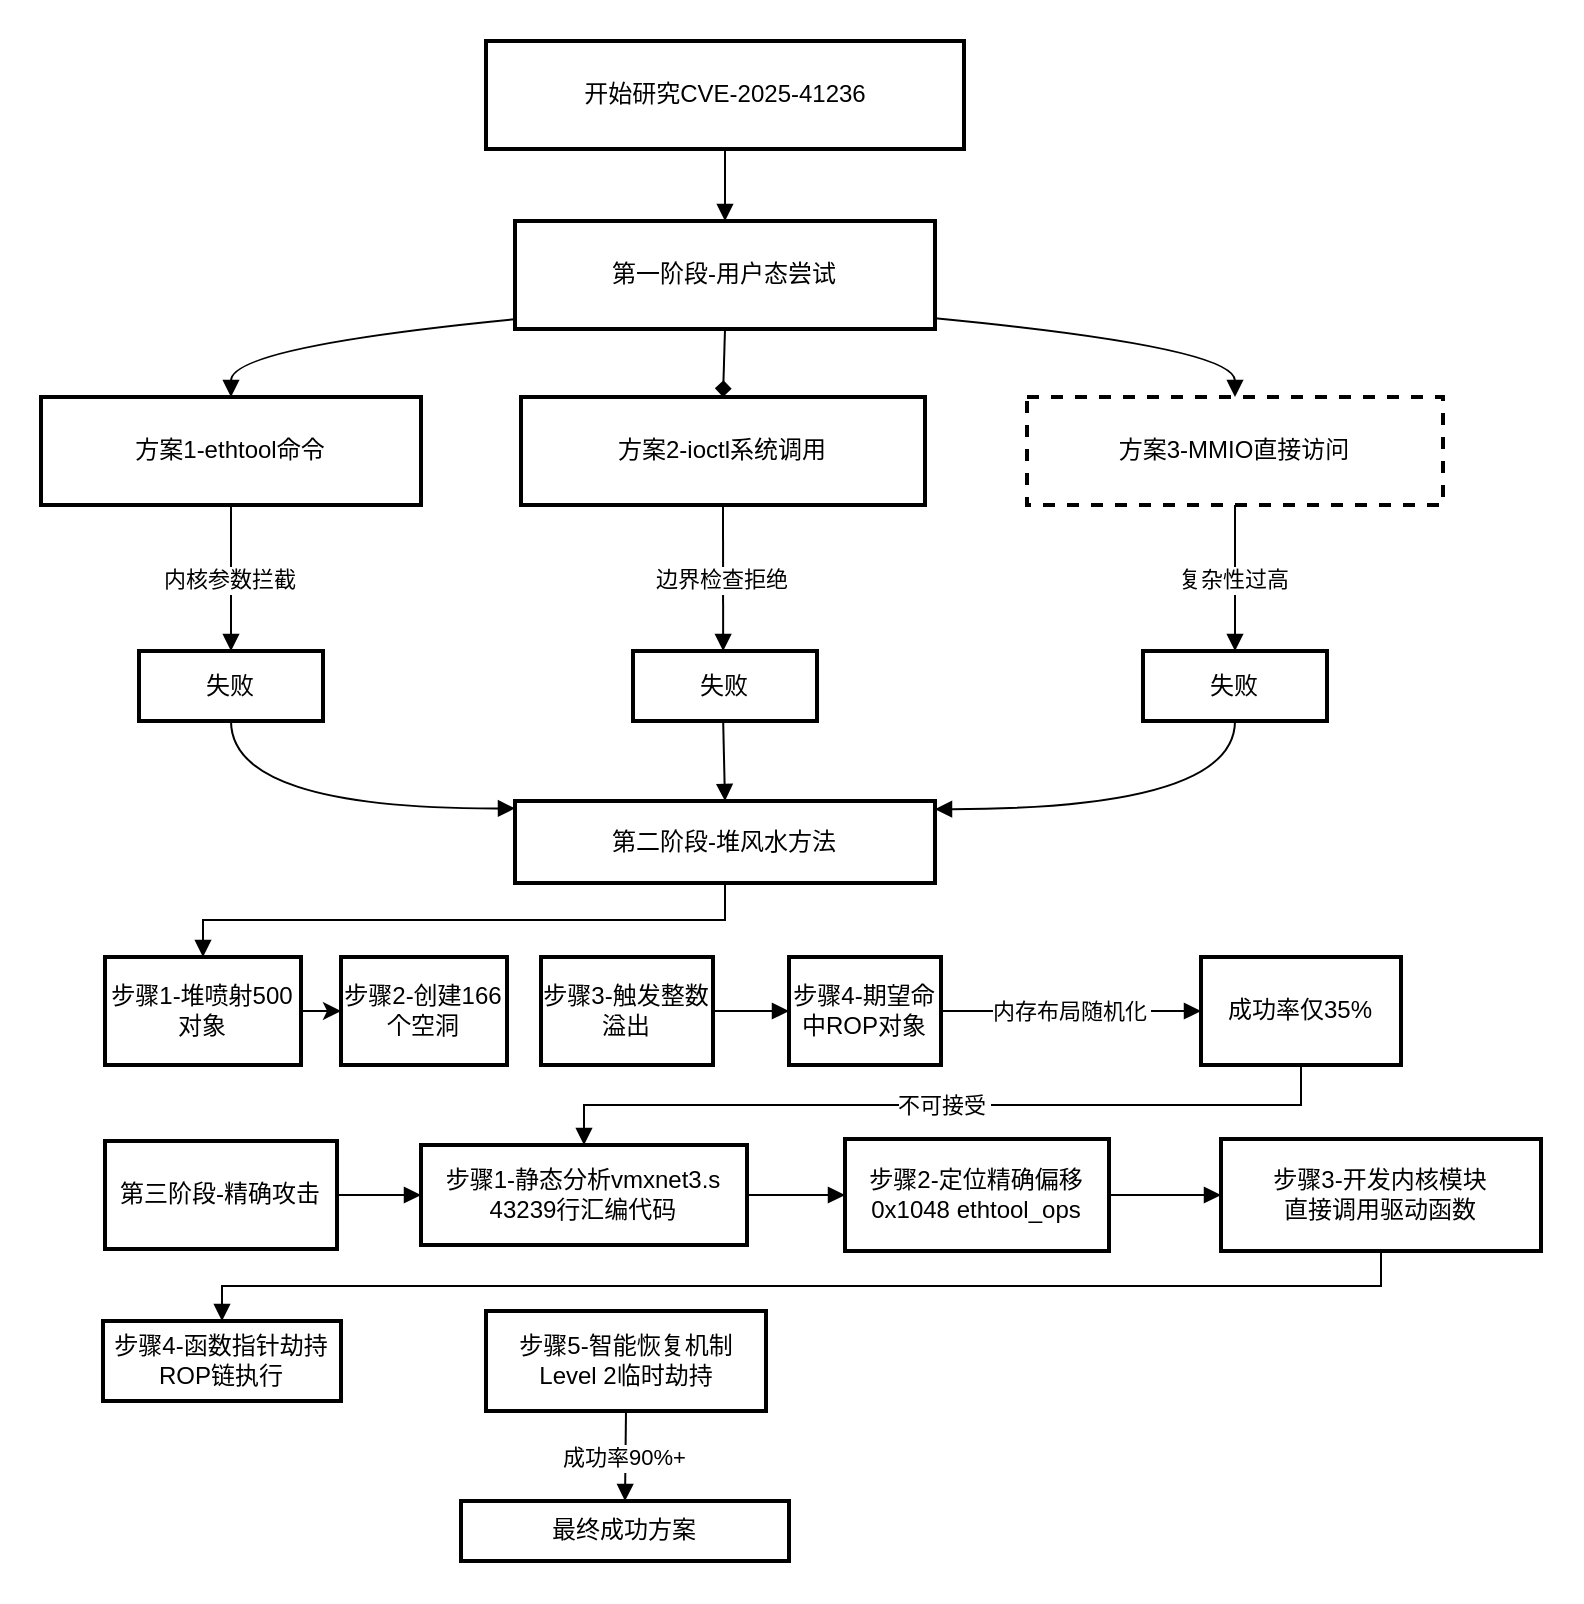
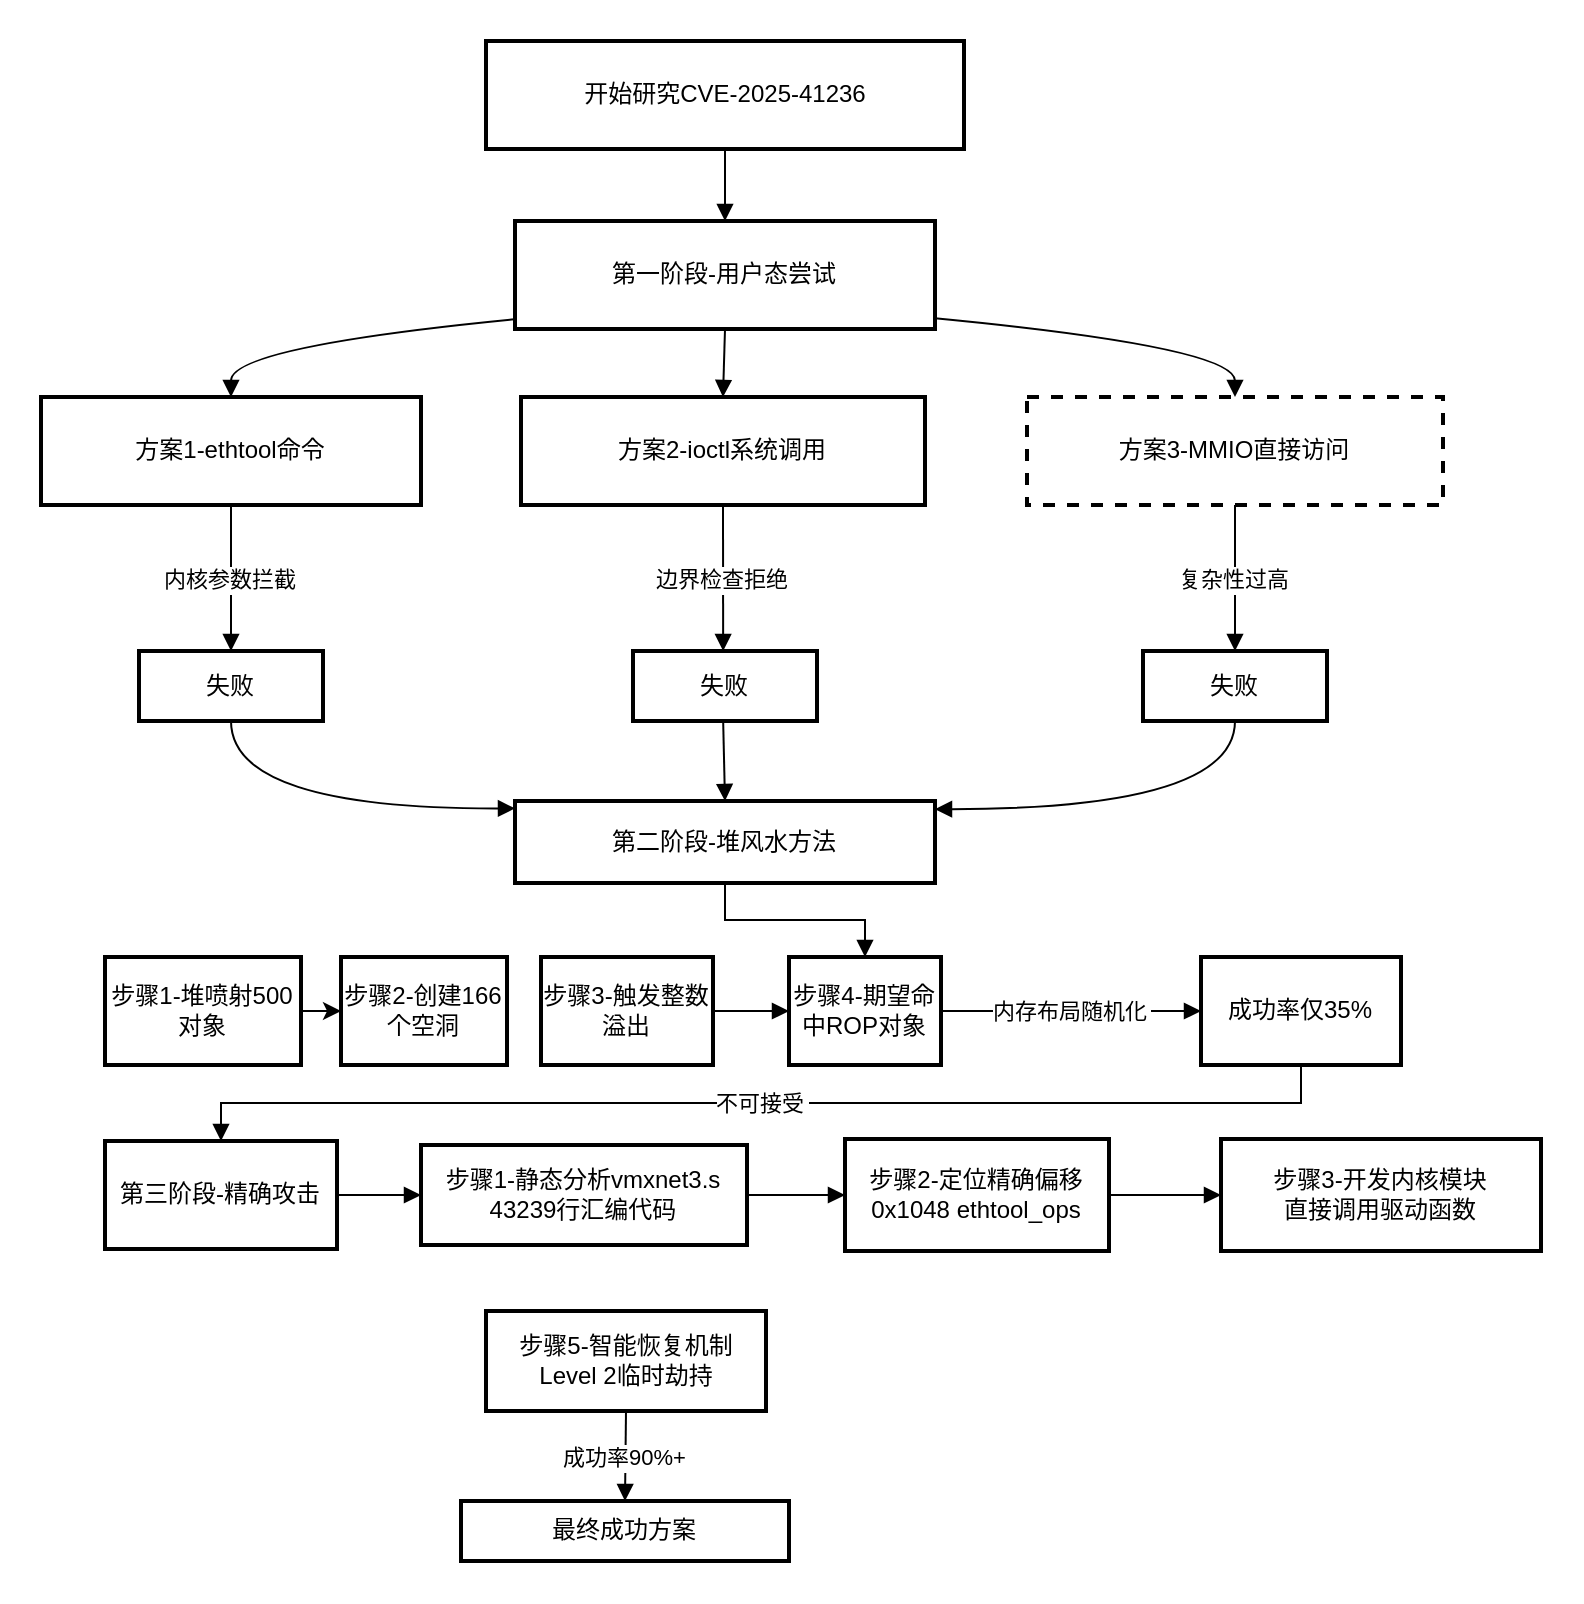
edge "第一阶段-用户态尝试" -> "方案2-ioctl系统调用": arrowhead diamond -> block
edge "第二阶段-堆风水方法" -> "步骤1-堆喷射500对象": now "第二阶段-堆风水方法" -> "步骤4-期望命中ROP对象"
edge "成功率仅35%" -> "步骤1-静态分析vmxnet3.s 43239行汇编代码": now "成功率仅35%" -> "第三阶段-精确攻击"
edge "步骤3-开发内核模块 直接调用驱动函数" -> "步骤4-函数指针劫持 ROP链执行": removed
node "步骤4-函数指针劫持 ROP链执行": removed
